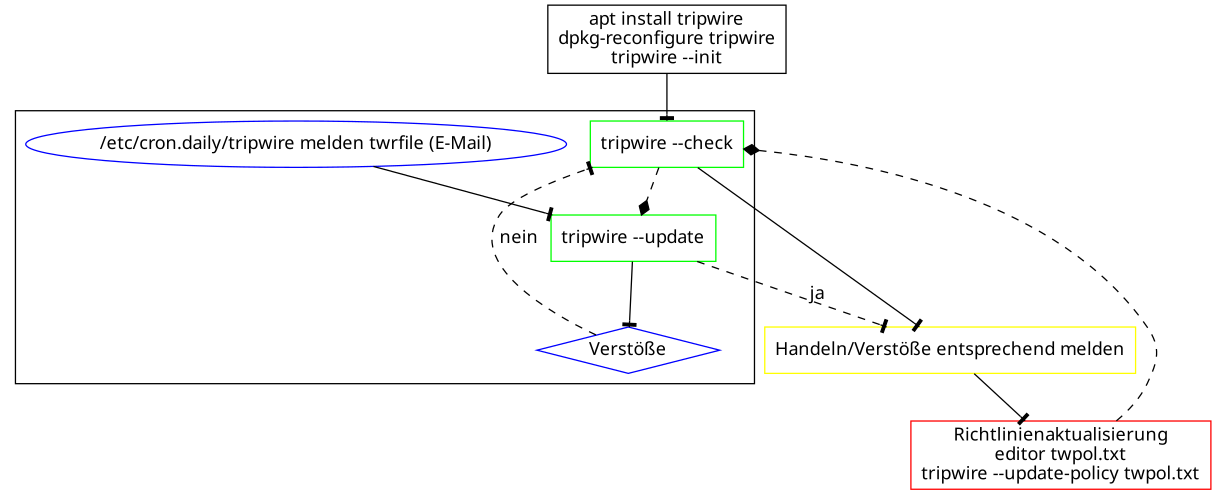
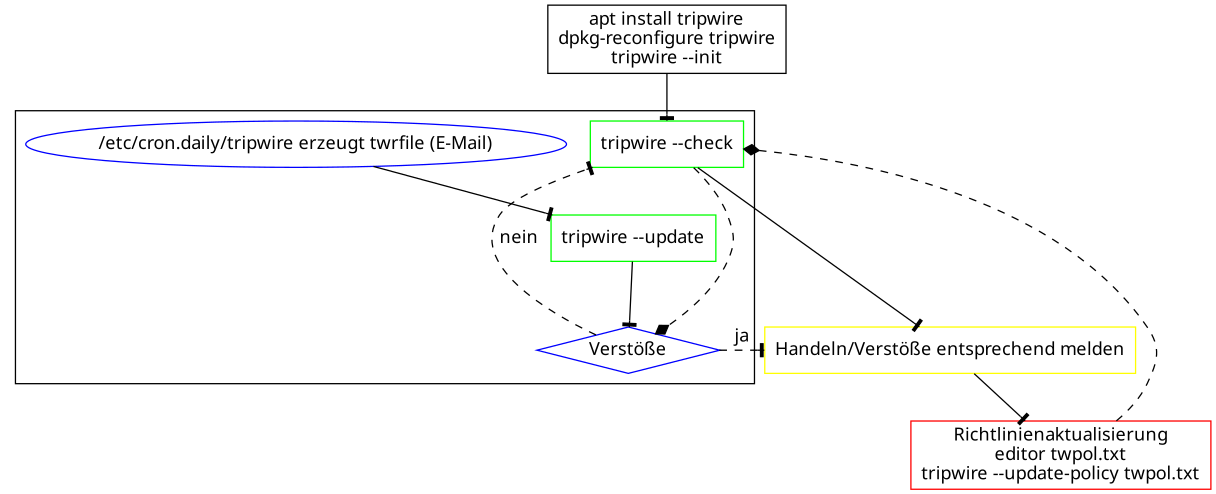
node "/etc/cron.daily/tripwire melden twrfile (E-Mail)": label "/etc/cron.daily/tripwire melden twrfile (E-Mail)" -> "/etc/cron.daily/tripwire erzeugt twrfile (E-Mail)"
edge "tripwire --check" -> "tripwire --update": now "tripwire --check" -> "Verstöße"
edge "tripwire --update" -> "Handeln/Verstöße entsprechend melden": now "Verstöße" -> "Handeln/Verstöße entsprechend melden"
